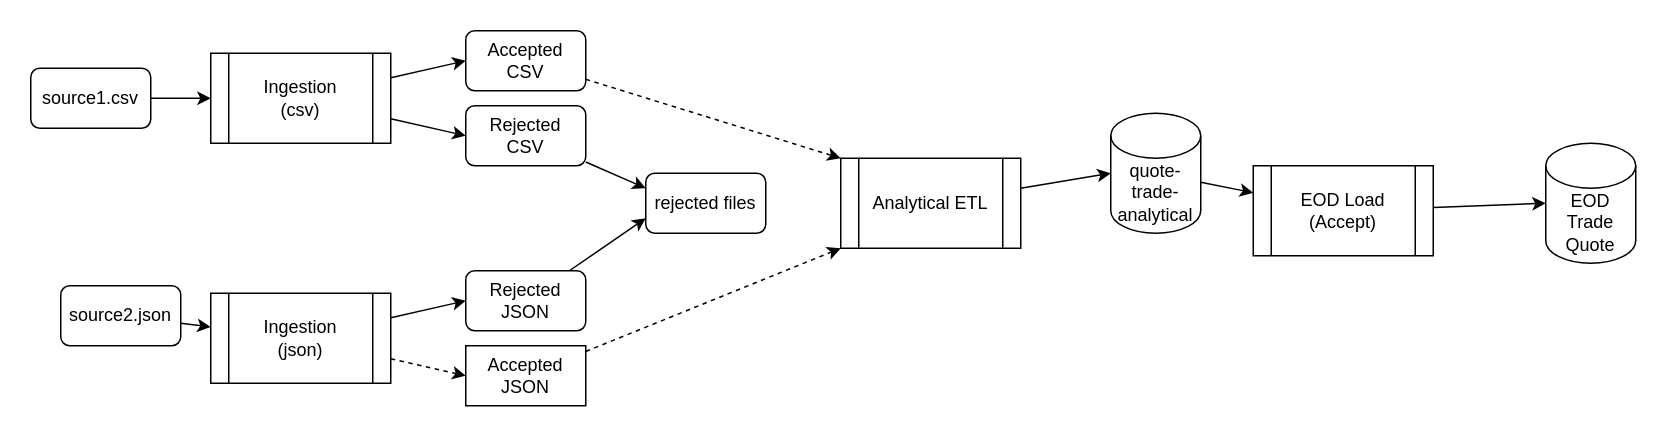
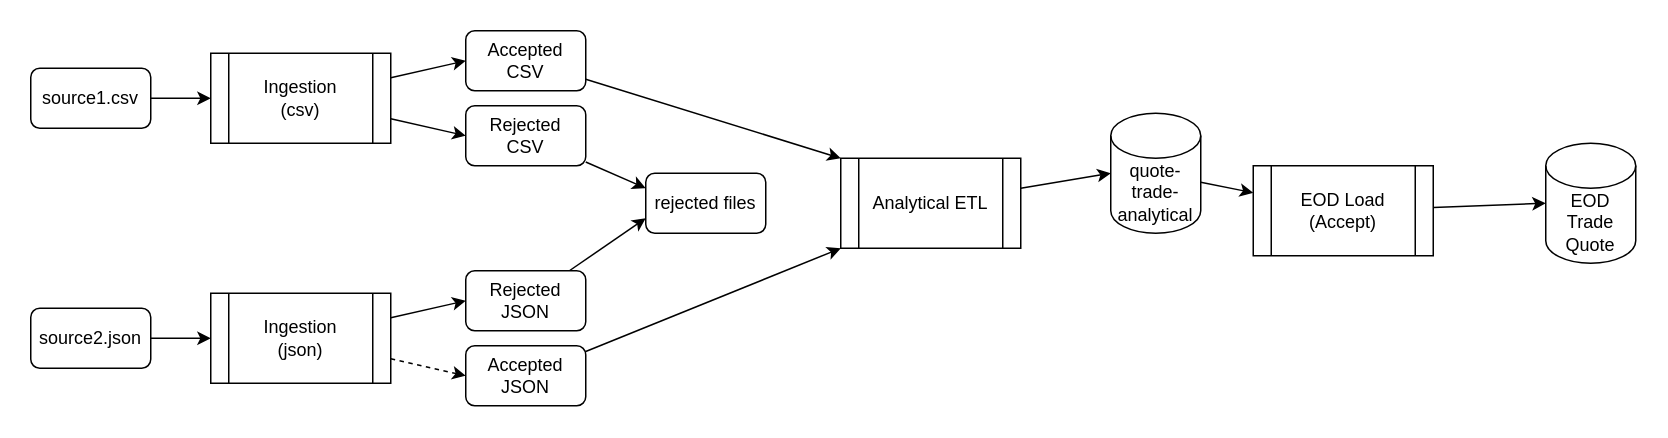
edge "Accepted CSV" -> "Analytical ETL": style dashed -> solid
edge "Accepted JSON" -> "Analytical ETL": style dashed -> solid
node "source2.json": moved (121, 316) -> (91, 338)
node "Accepted JSON": shape rectangle -> rounded rectangle
